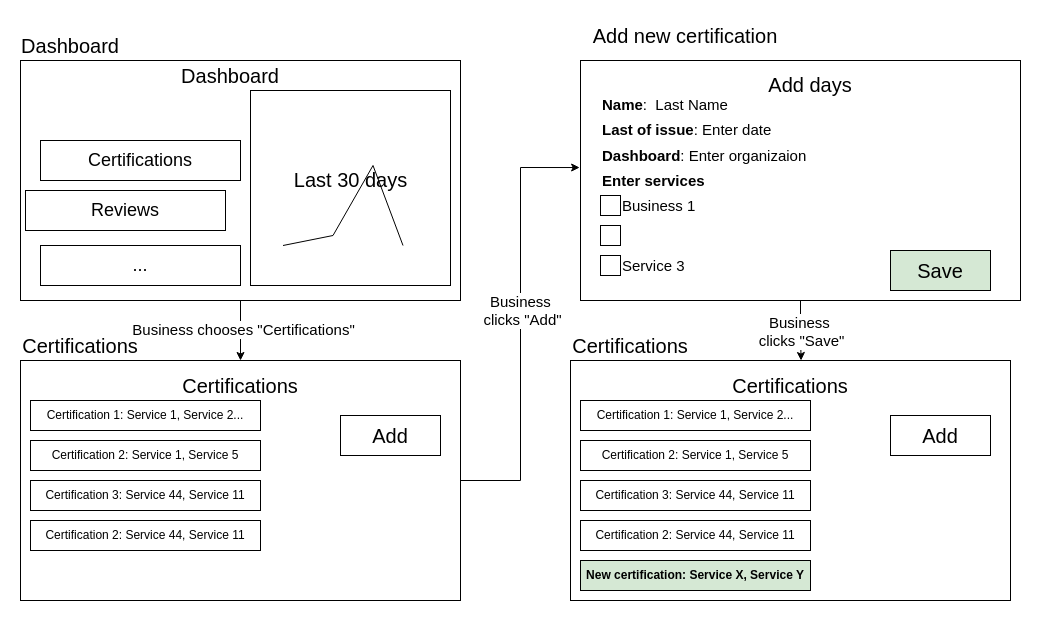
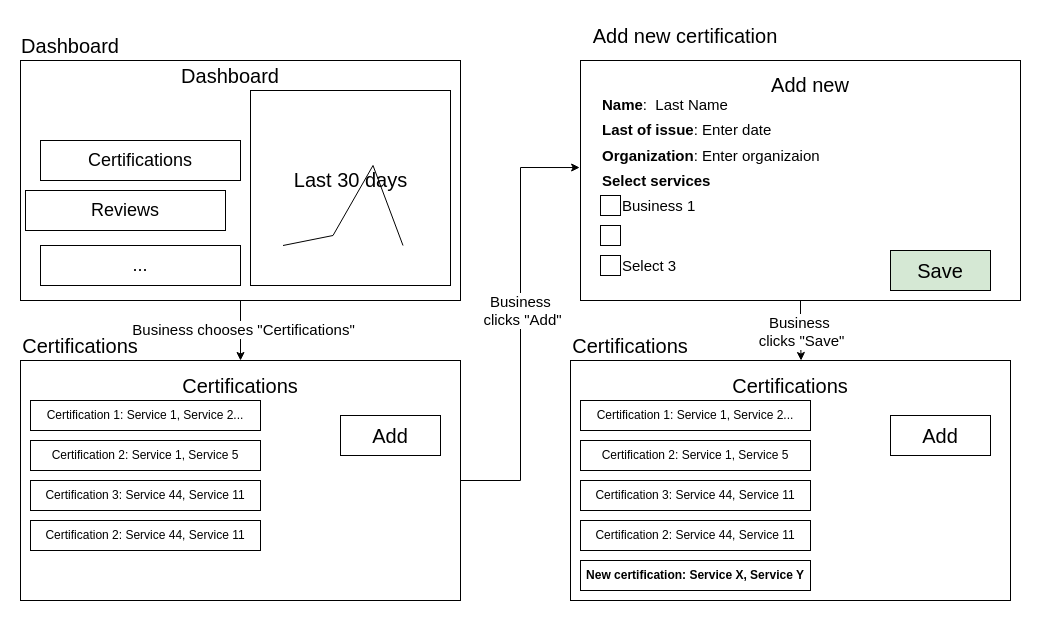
node "Add days": label "Add days" -> "Add new"
node "Dashboard: Enter organizaion": label "Dashboard: Enter organizaion" -> "Organization: Enter organizaion"
node "Enter services": label "Enter services" -> "Select services"
node "Service 3": label "Service 3" -> "Select 3"
node "New certification: Service X, Service Y": fillcolor #d5e8d4 -> #ffffff
